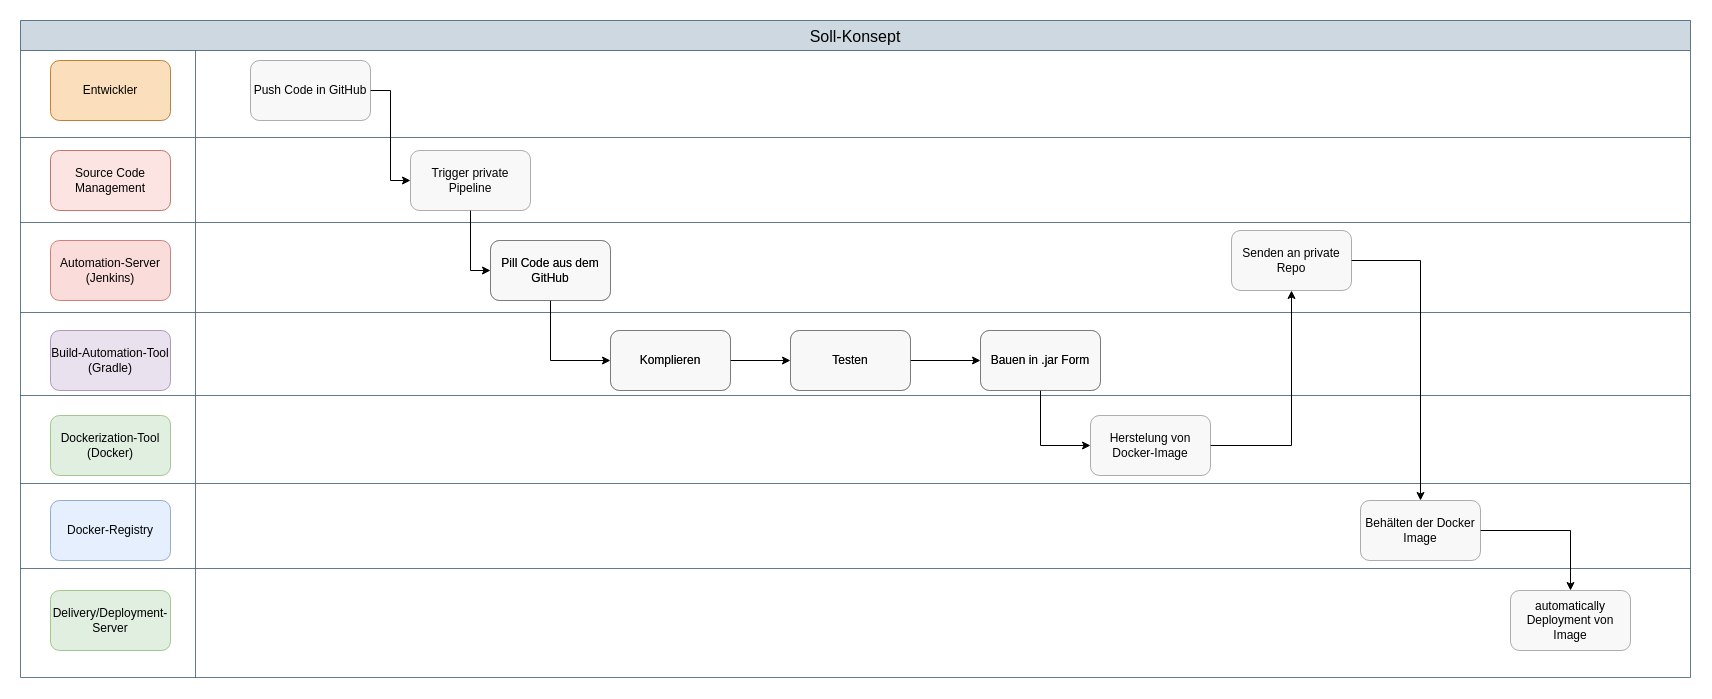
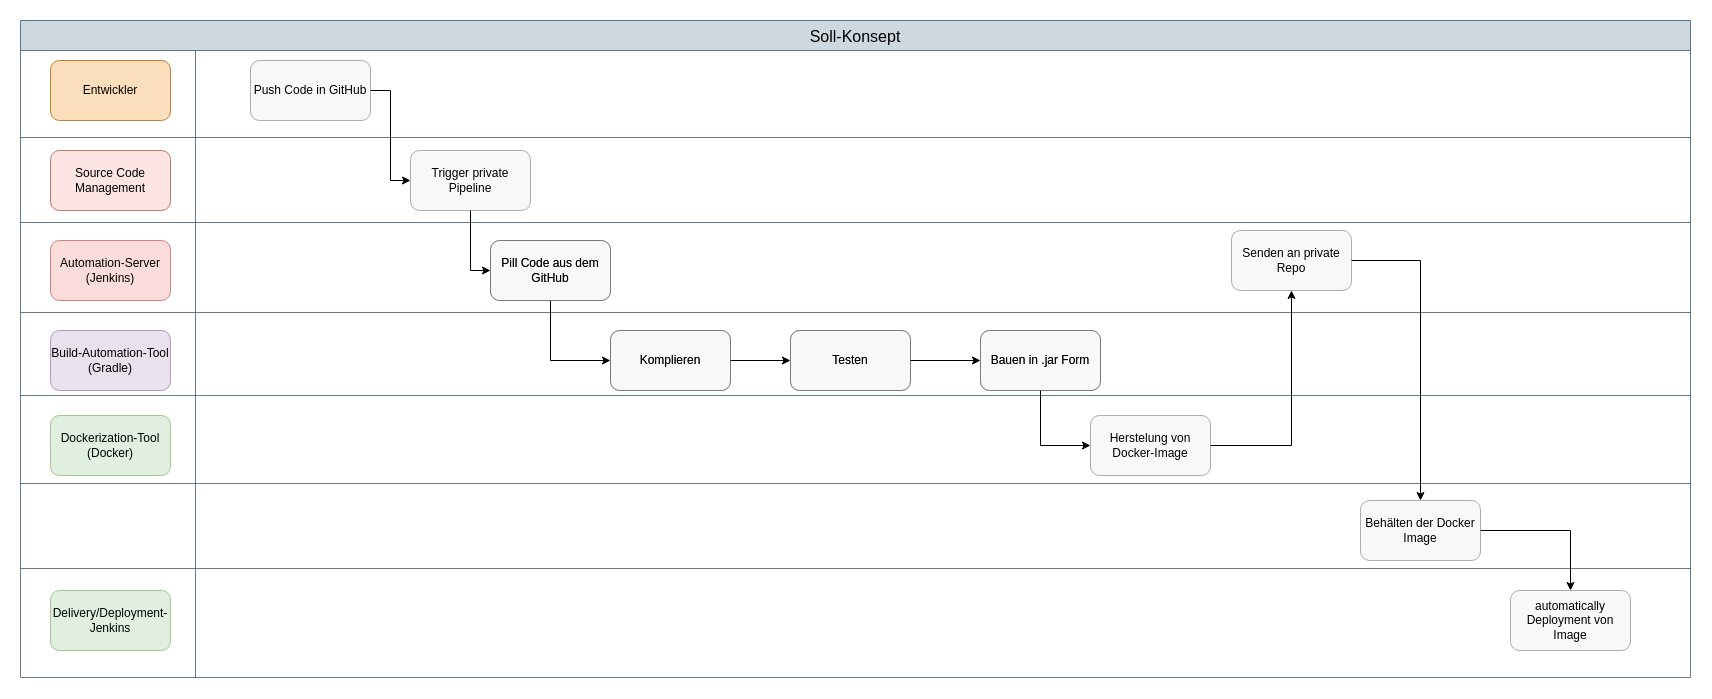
node "Docker-Registry": removed
node "Delivery/Deployment-Server": label "Delivery/Deployment-Server" -> "Delivery/Deployment-Jenkins"
